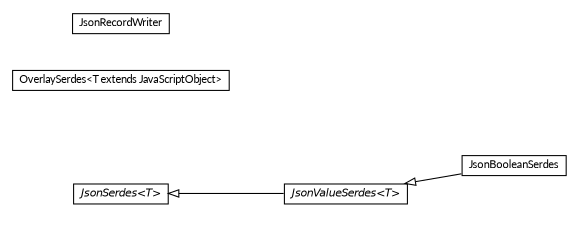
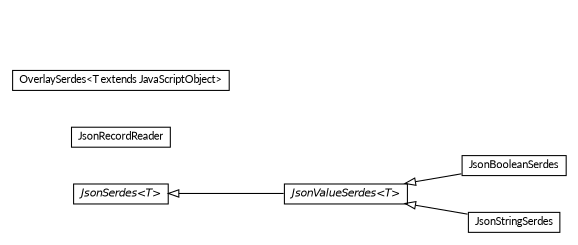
node "JsonRecordWriter": removed
node "JsonRecordReader": added
node "JsonStringSerdes": added
